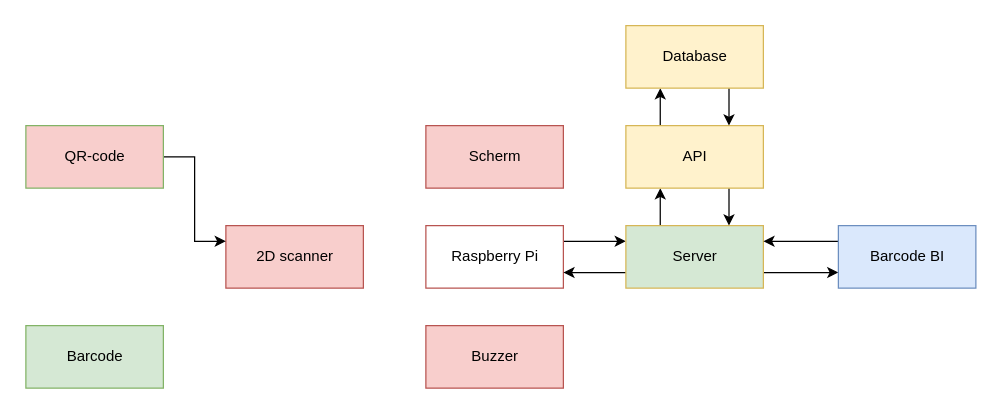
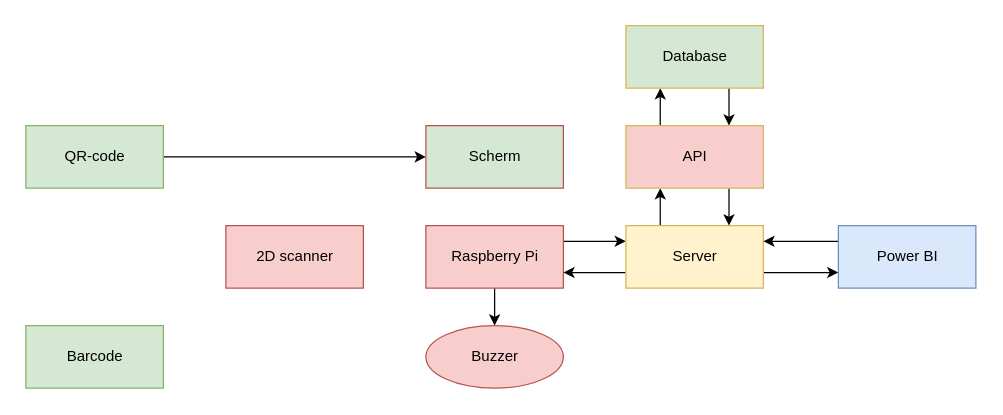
node "Database": fillcolor #fff2cc -> #d5e8d4
node "QR-code": fillcolor #f8cecc -> #d5e8d4
node "Scherm": fillcolor #f8cecc -> #d5e8d4
node "API": fillcolor #fff2cc -> #f8cecc
edge "QR-code" -> "2D scanner": now "QR-code" -> "Scherm"
node "Raspberry Pi": fillcolor #ffffff -> #f8cecc
node "Server": fillcolor #d5e8d4 -> #fff2cc
node "Barcode BI": label "Barcode BI" -> "Power BI"
edge "Raspberry Pi" -> "Buzzer": added
node "Buzzer": shape rectangle -> ellipse
